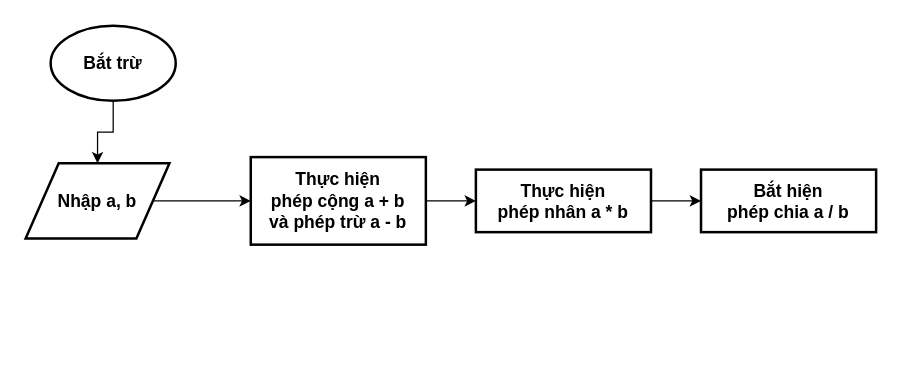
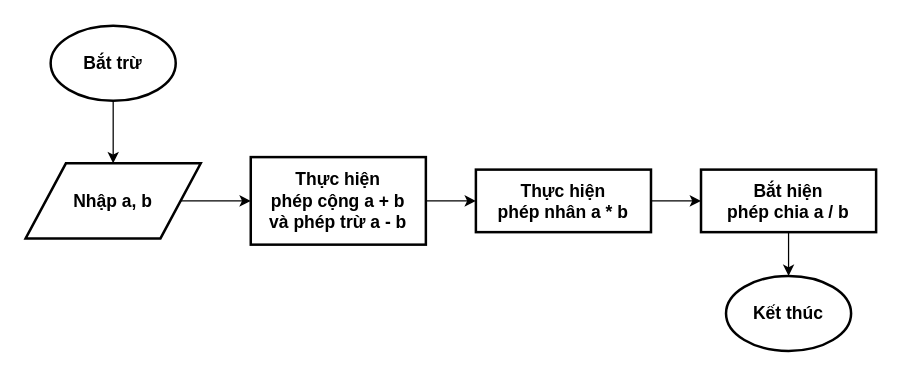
node "Nhập a, b": size 144x75 -> 175x75
edge "Bắt hiện phép chia a / b" -> "Kết thúc": added
node "Kết thúc": added
